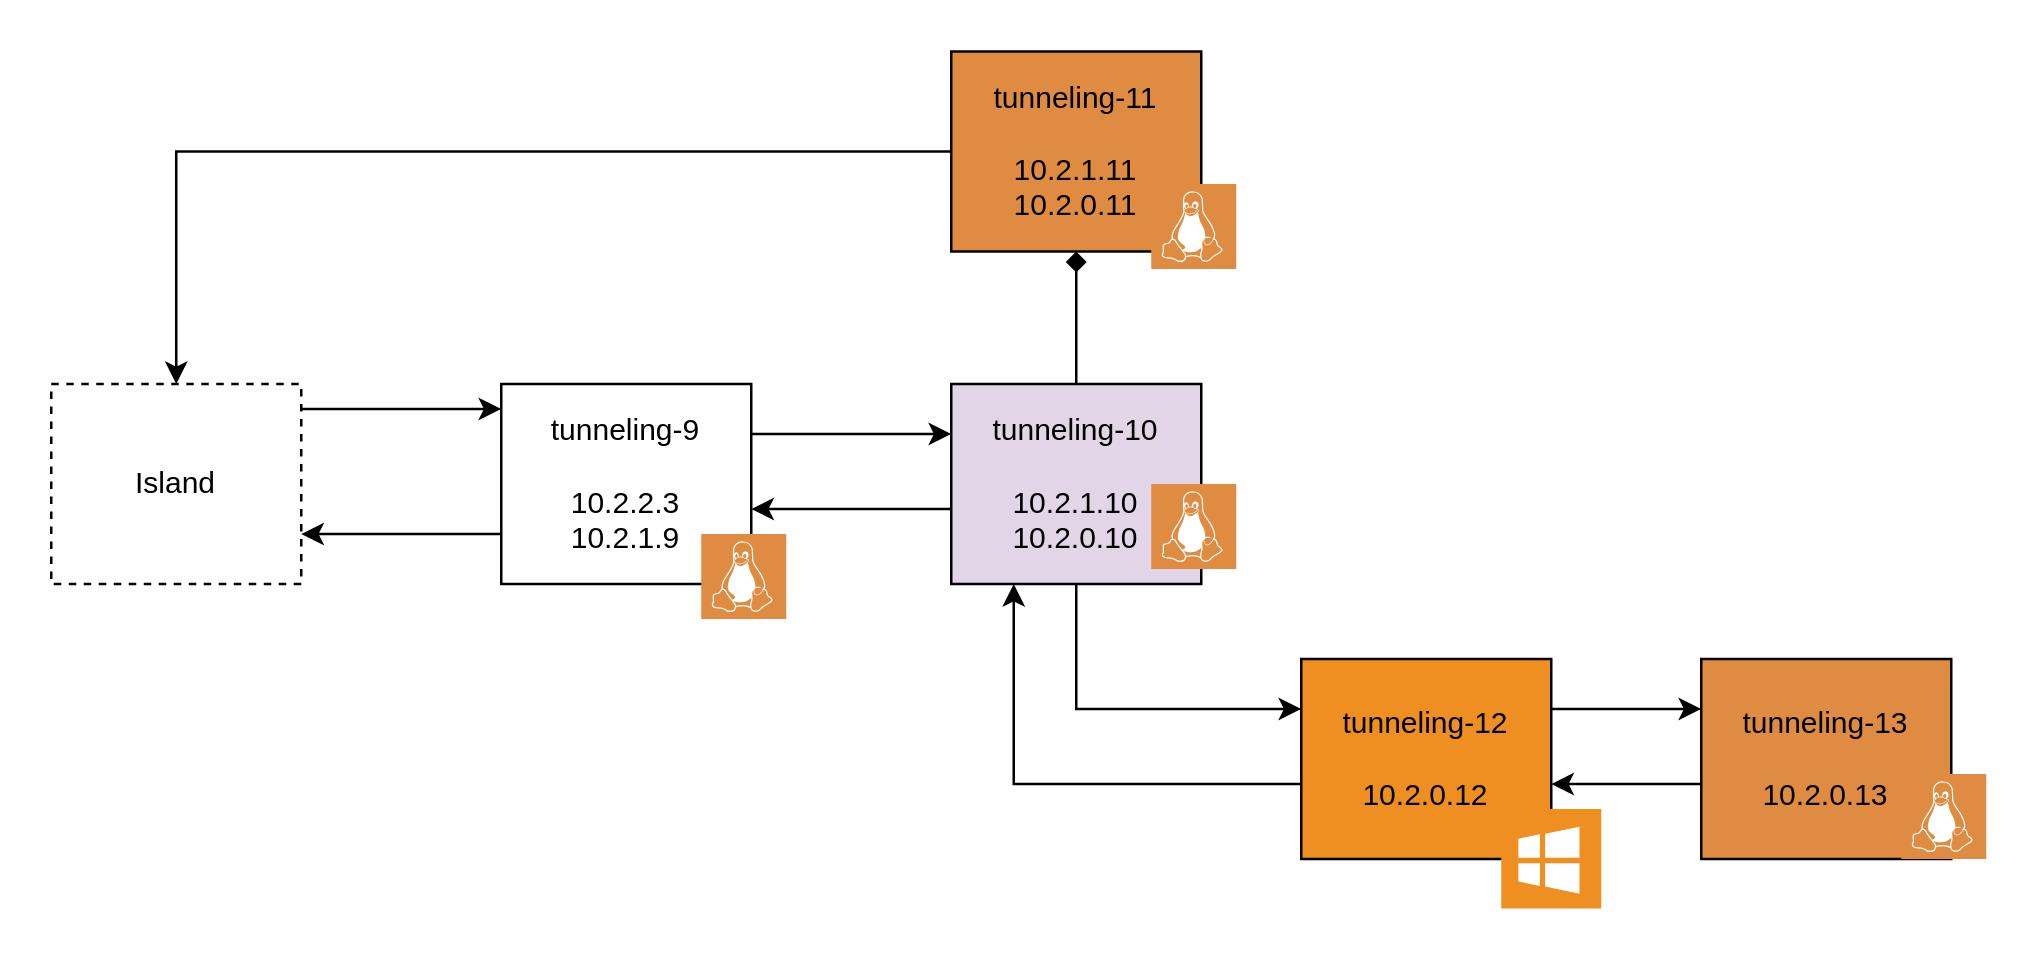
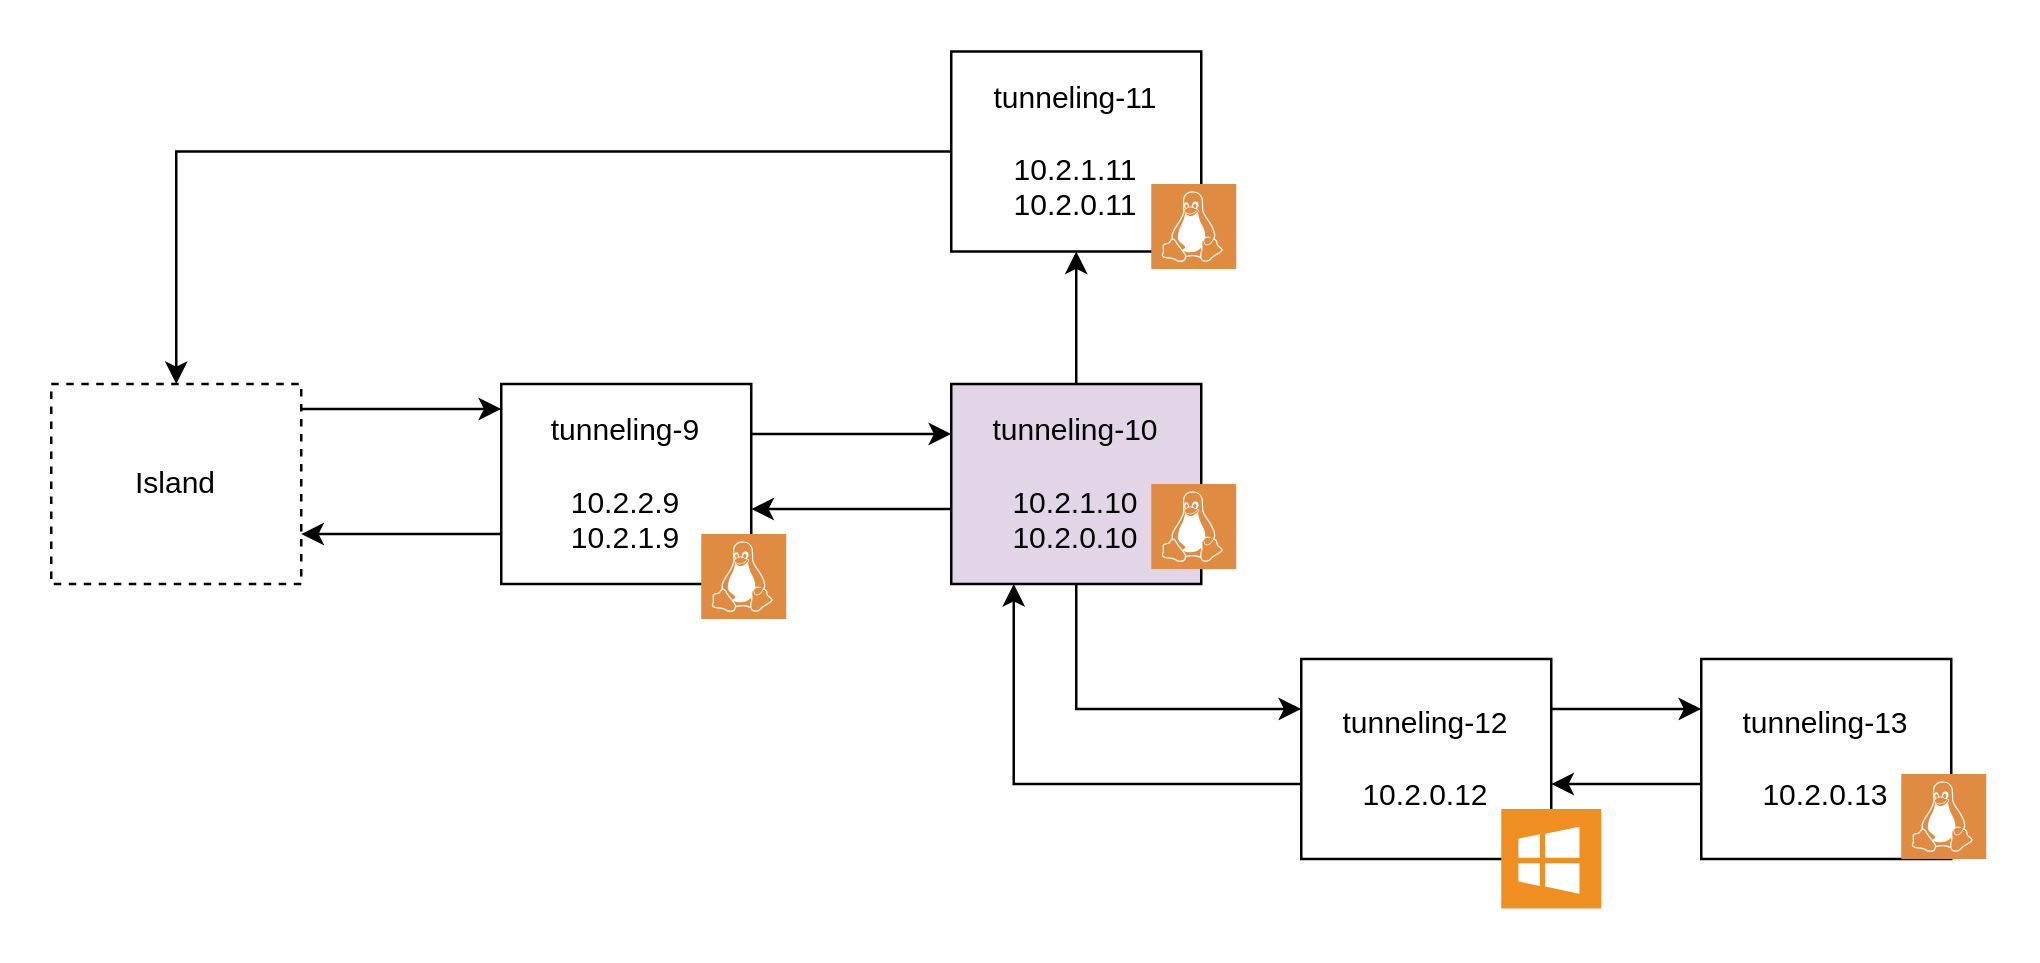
node "tunneling-11 10.2.1.11 10.2.0.11": fillcolor #df8c42 -> #ffffff
edge "tunneling-10 10.2.1.10 10.2.0.10" -> "tunneling-11 10.2.1.11 10.2.0.11": arrowhead diamond -> classic
node "tunneling-9 10.2.2.3 10.2.1.9": label "tunneling-9 10.2.2.3 10.2.1.9" -> "tunneling-9 10.2.2.9 10.2.1.9"
node "tunneling-12 10.2.0.12": fillcolor #ef8f21 -> #ffffff
node "tunneling-13 10.2.0.13": fillcolor #df8c42 -> #ffffff
